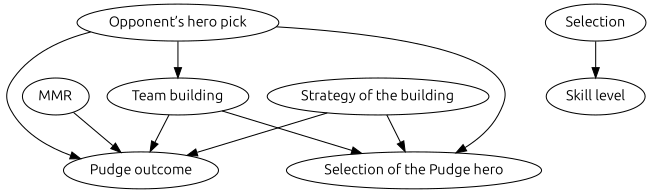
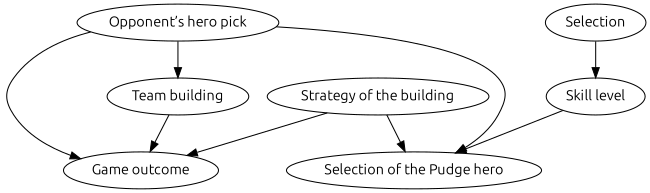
node "MMR": removed
edge "Team building" -> "Selection of the Pudge hero": now "Skill level" -> "Selection of the Pudge hero"
node "Pudge outcome": label "Pudge outcome" -> "Game outcome"
